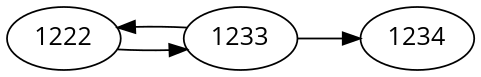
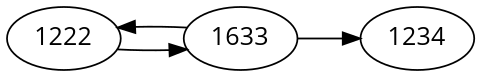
node "1233": label "1233" -> "1633"
